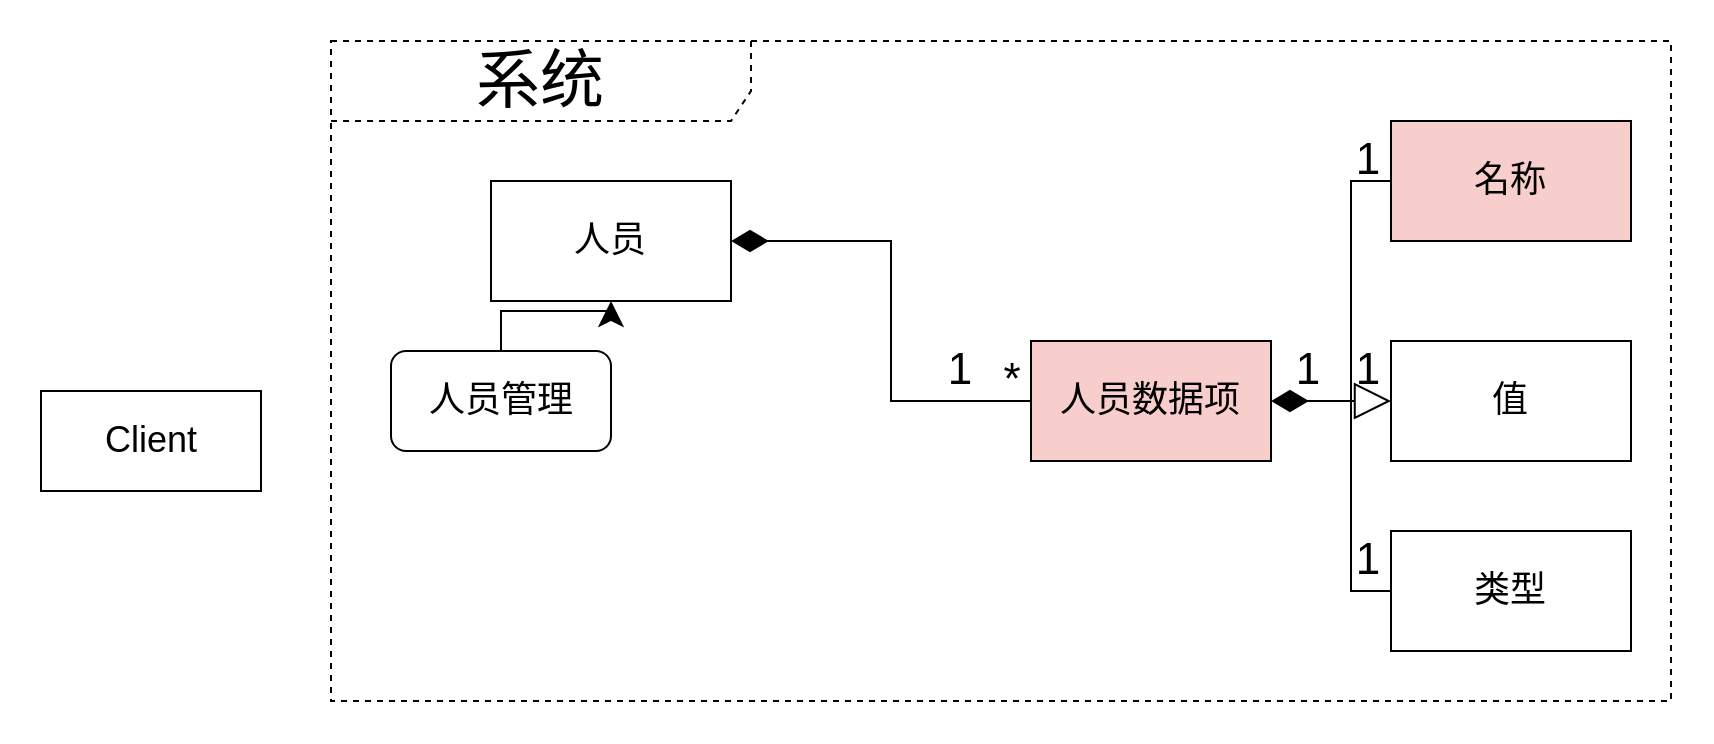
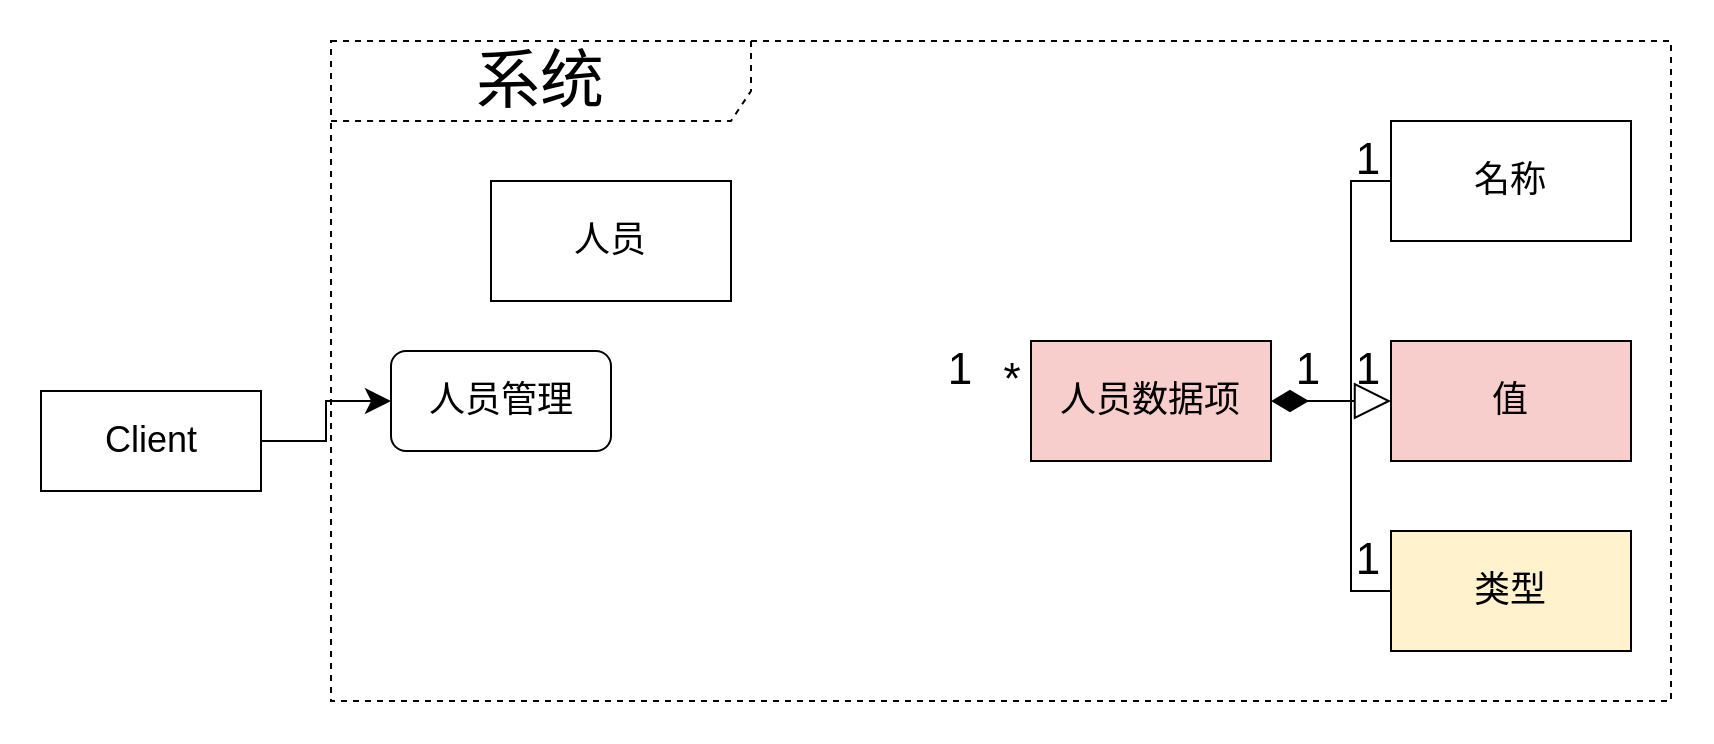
node "名称": fillcolor #f8cecc -> #ffffff
edge "人员管理" -> "人员": removed
edge "人员数据项" -> "人员": removed
node "值": fillcolor #ffffff -> #f8cecc
edge "Client" -> "人员管理": added
node "类型": fillcolor #ffffff -> #fff2cc
